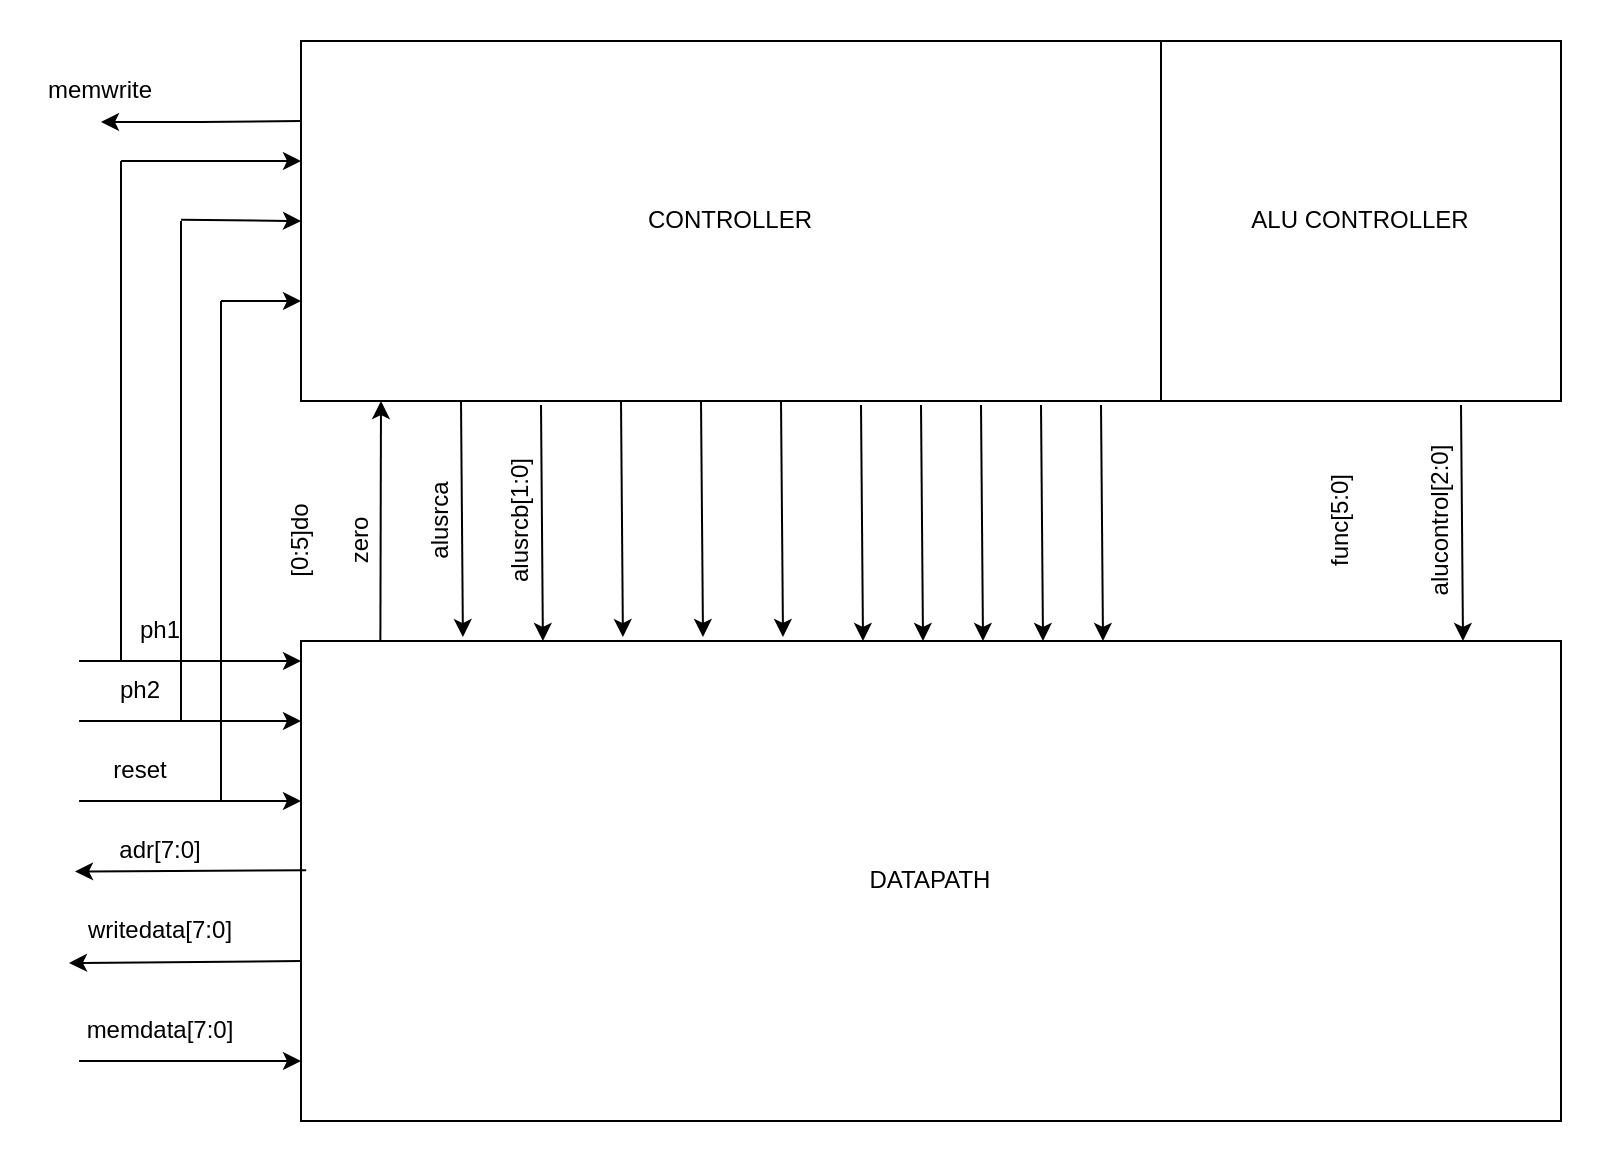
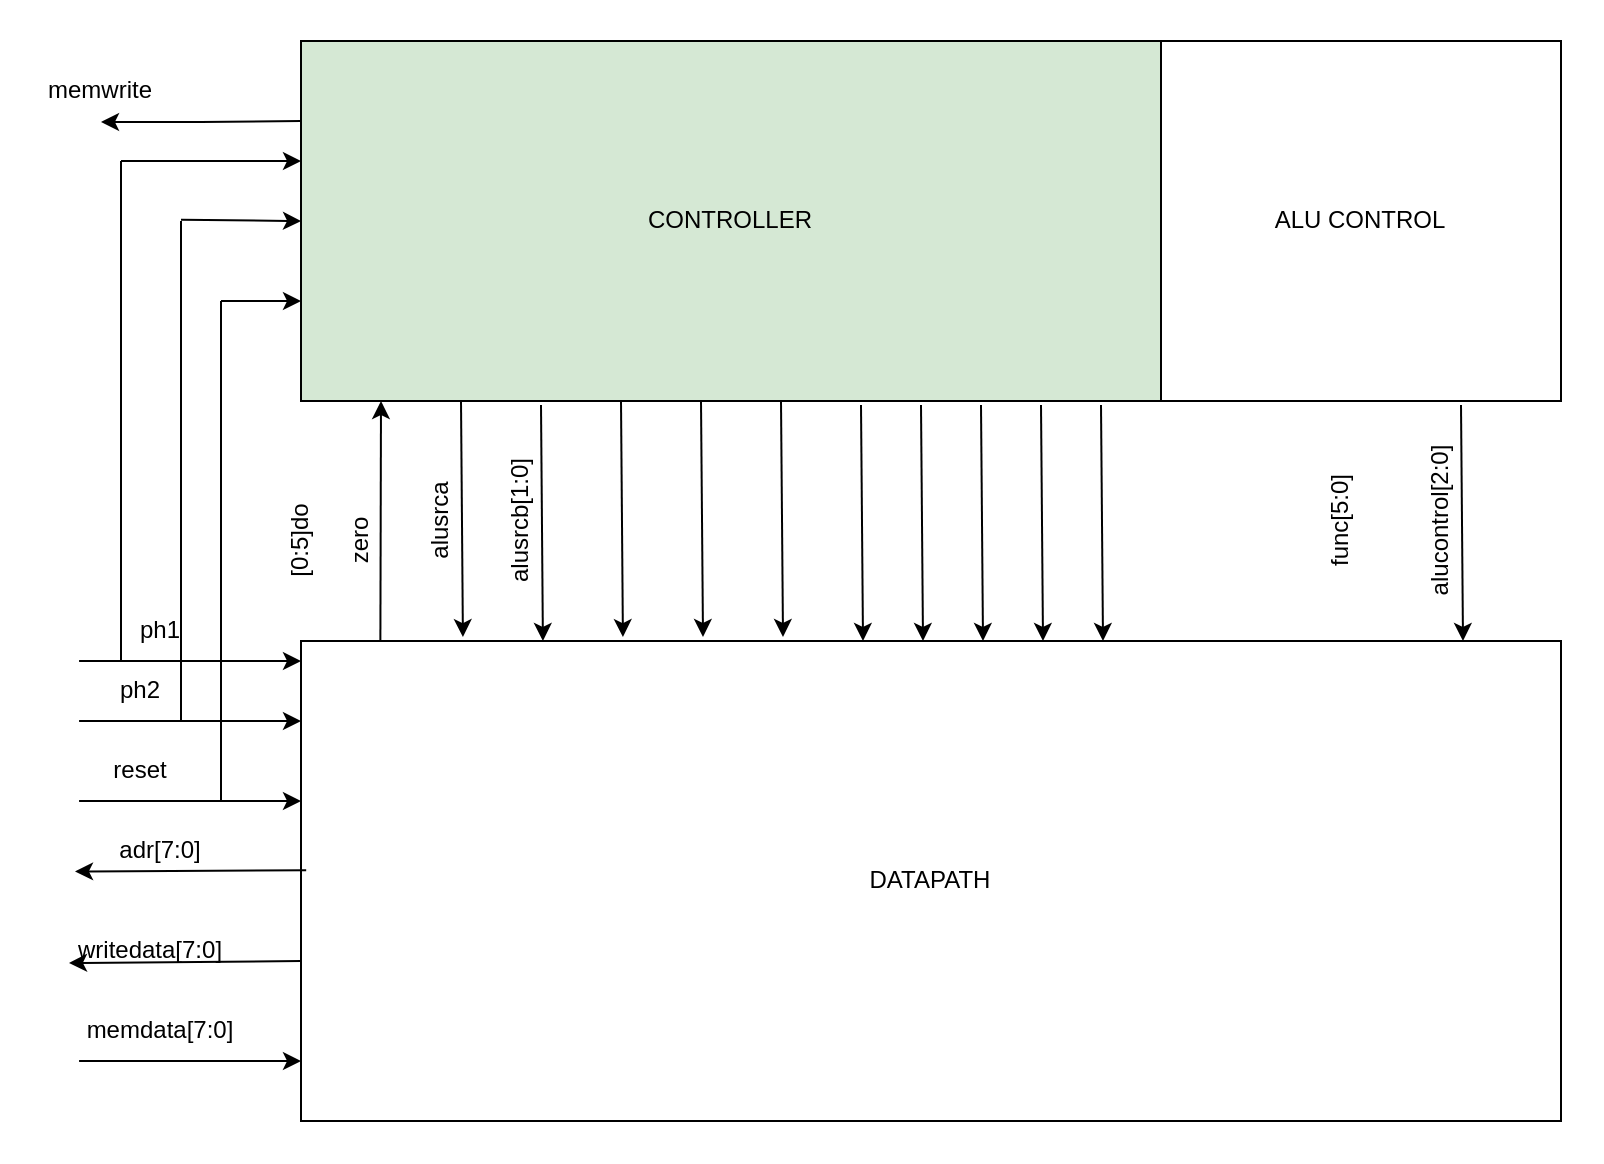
node "CONTROLLER": fillcolor #ffffff -> #d5e8d4
node "ALU CONTROLLER": label "ALU CONTROLLER" -> "ALU CONTROL"
node "writedata[7:0]": moved (161, 931) -> (151, 951)
